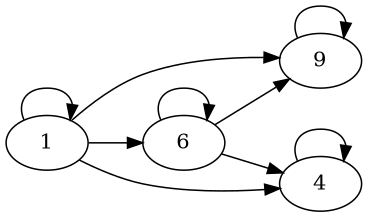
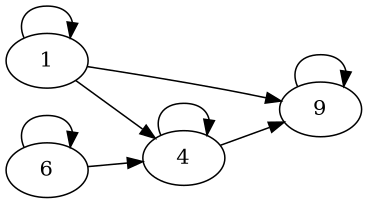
edge "6" -> "9": now "4" -> "9"
edge "1" -> "6": removed
